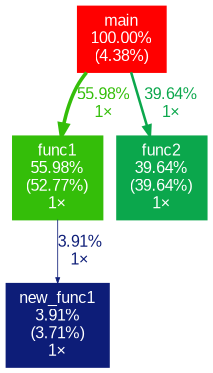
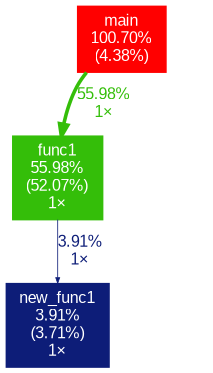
node "main 100.00% (4.38%)": label "main 100.00% (4.38%)" -> "main 100.70% (4.38%)"
node "func1 55.98% (52.77%) 1×": label "func1 55.98% (52.77%) 1×" -> "func1 55.98% (52.07%) 1×"
node "func2 39.64% (39.64%) 1×": removed
